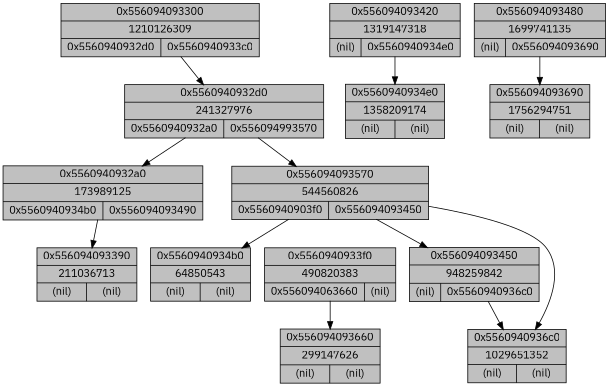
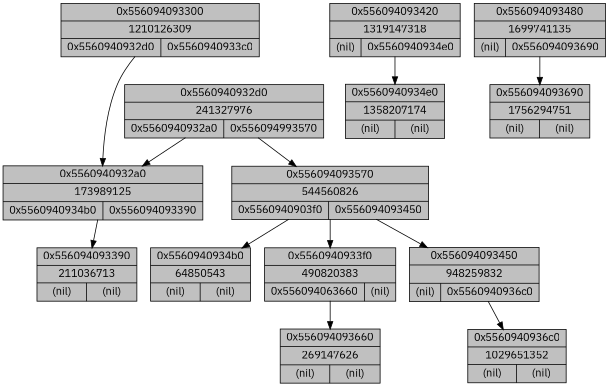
edge "0x556094093300" -> "0x5560940932d0": now "0x556094093300" -> "0x5560940932a0"
node "0x5560940934e0": text "1358209174" -> "1358207174"
node "0x5560940932a0": text "0x556094093490" -> "0x556094093390"
edge "0x556094093570" -> "0x5560940936c0": now "0x556094093570" -> "0x5560940933f0"
node "0x556094093450": text "948259842" -> "948259832"
node "0x556094093660": text "299147626" -> "269147626"
